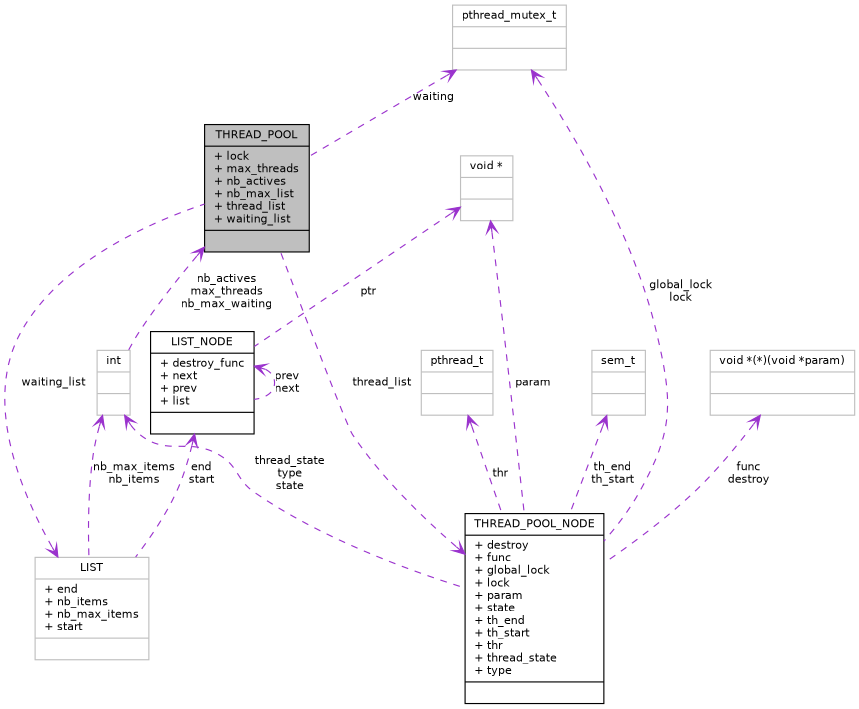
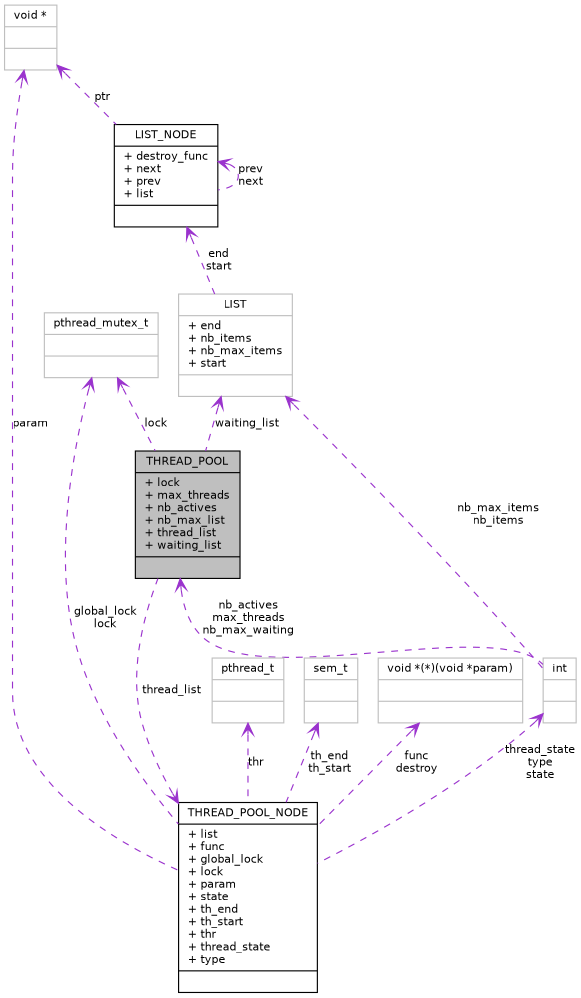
edge "THREAD_POOL" -> "pthread_mutex_t": label "waiting" -> "lock"
edge "LIST" -> "int": reversed
node "THREAD_POOL_NODE": text "+ destroy" -> "+ list"
